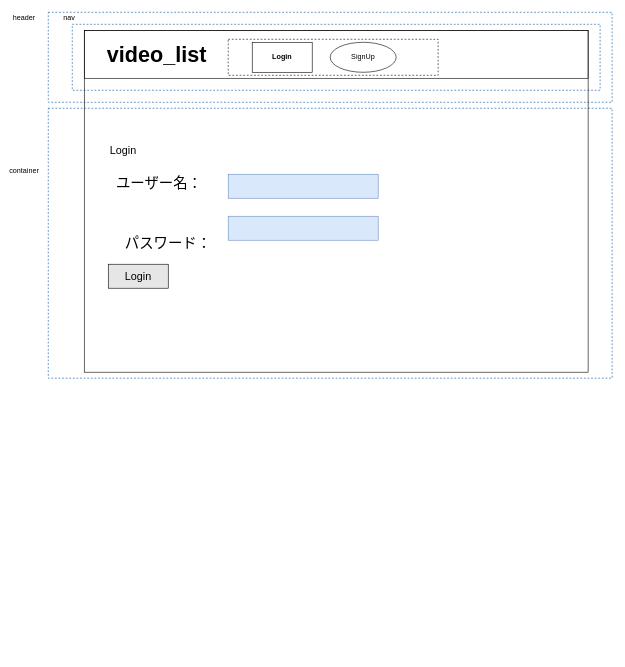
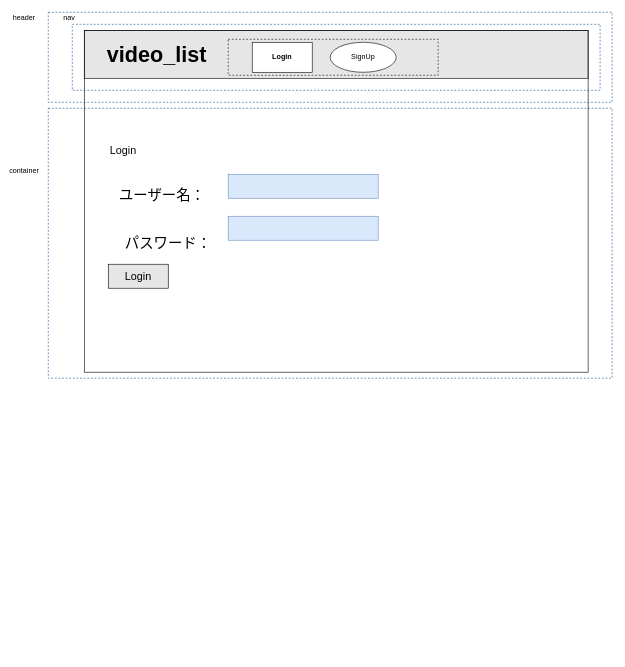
node "video_list": fillcolor #ffffff -> #e6e6e6
node "ユーザー名：": moved (159, 183) -> (162, 195)
